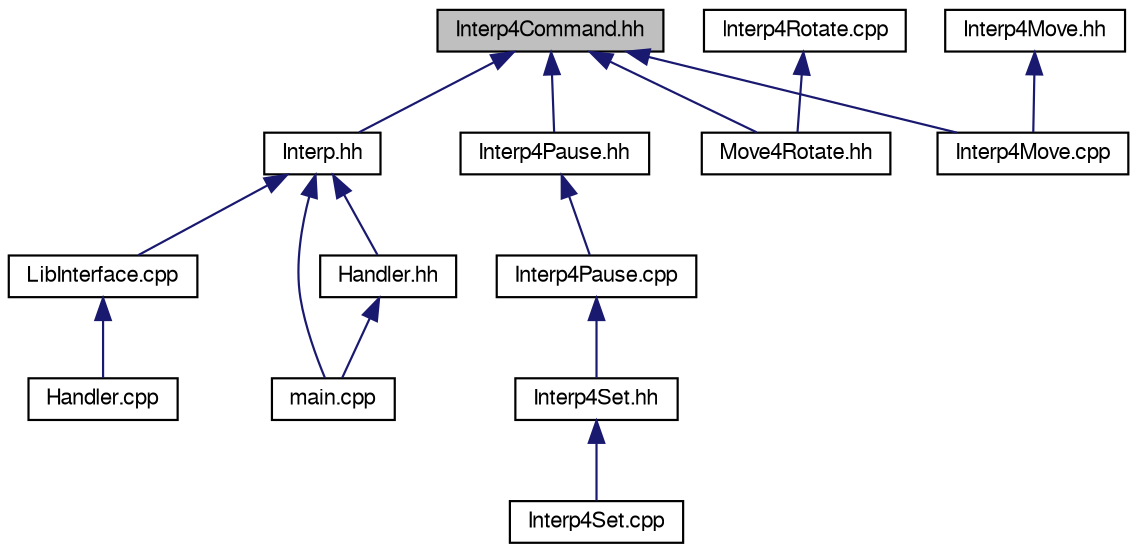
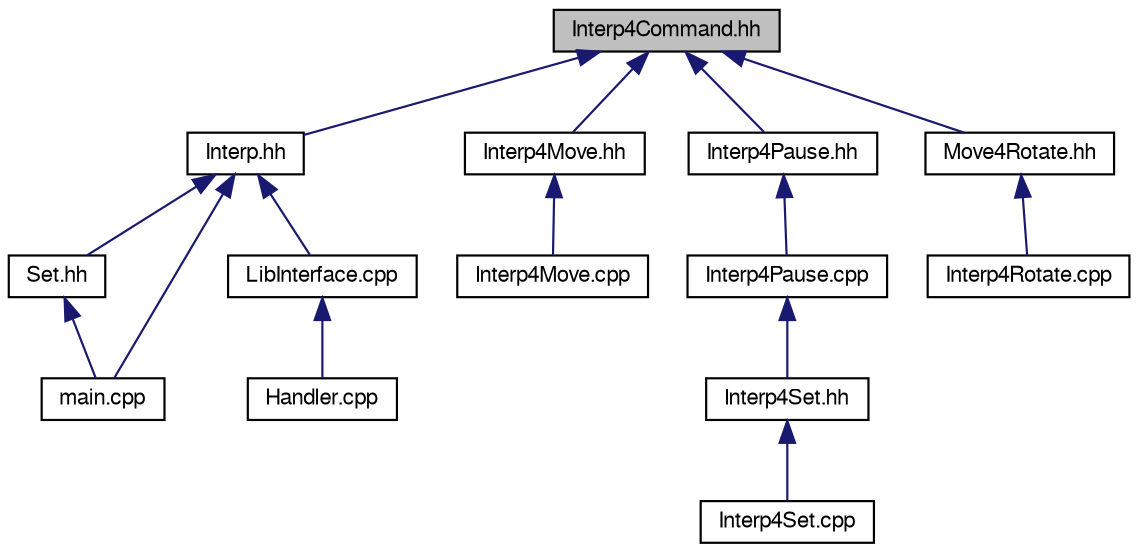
edge "Interp4Move.cpp" -> "Interp4Command.hh": now "Interp4Move.hh" -> "Interp4Command.hh"
edge "Move4Rotate.hh" -> "Interp4Rotate.cpp": reversed
node "Handler.hh": label "Handler.hh" -> "Set.hh"
